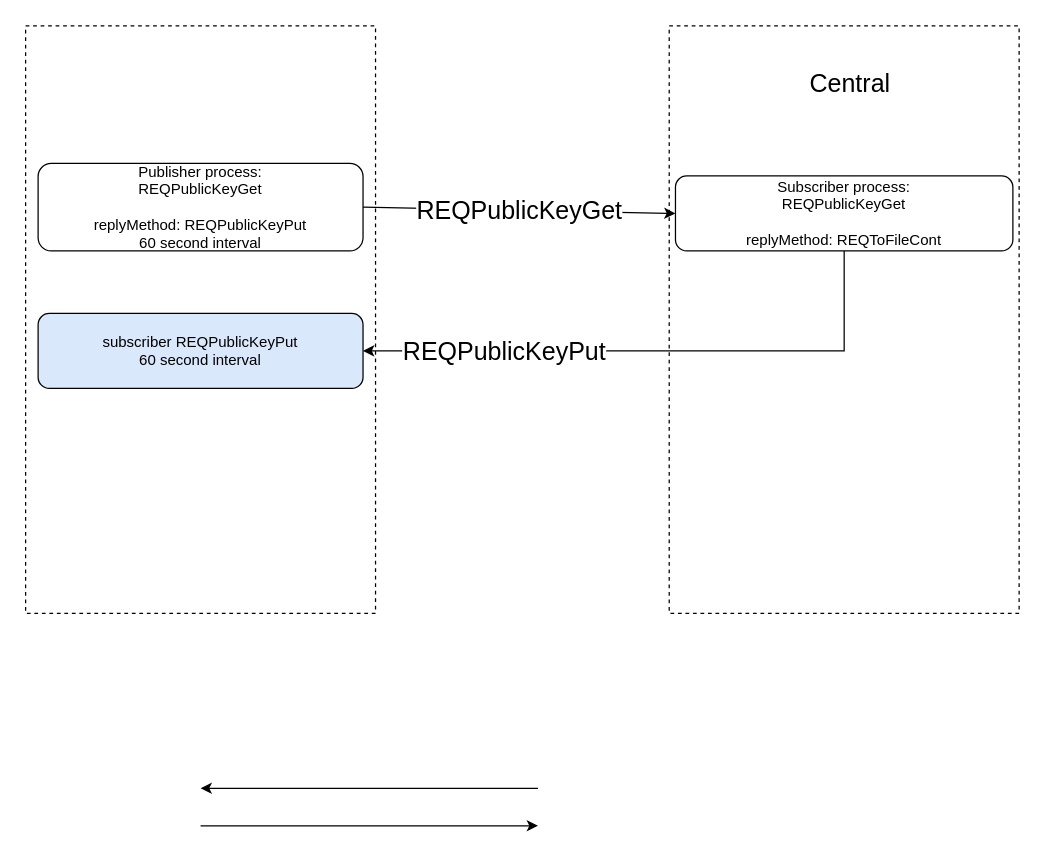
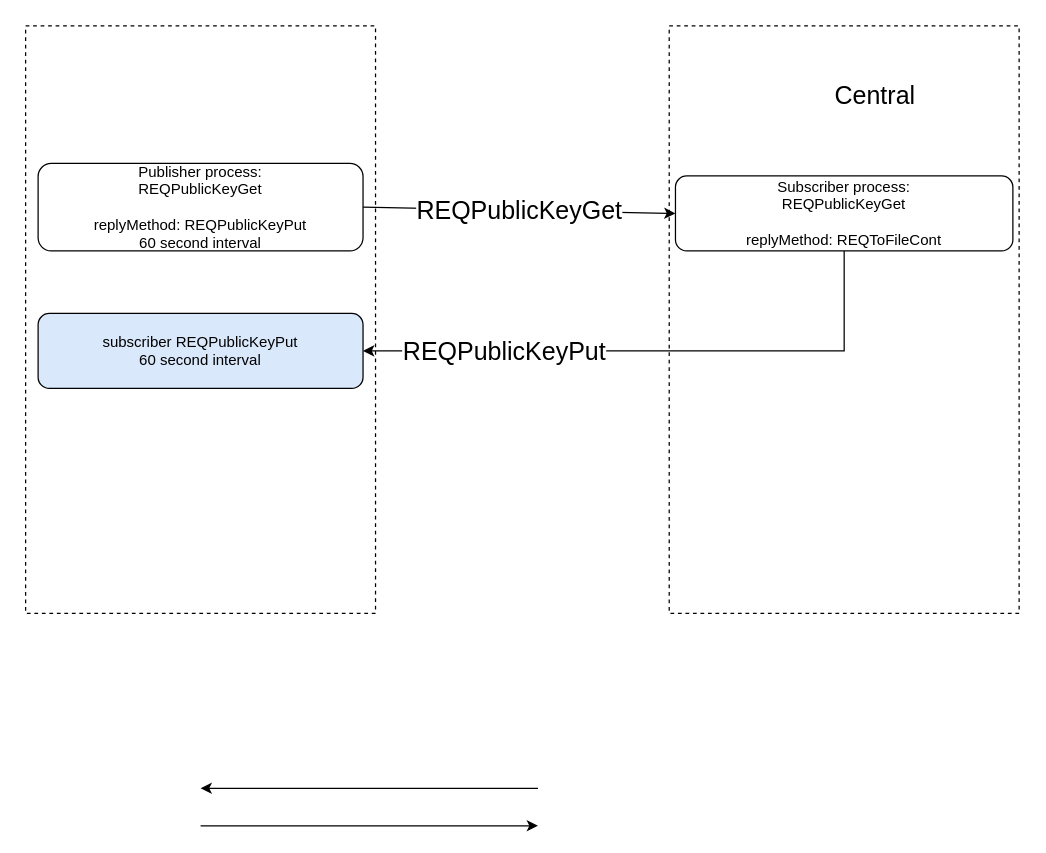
node "Central": moved (851, 82) -> (876, 94)
